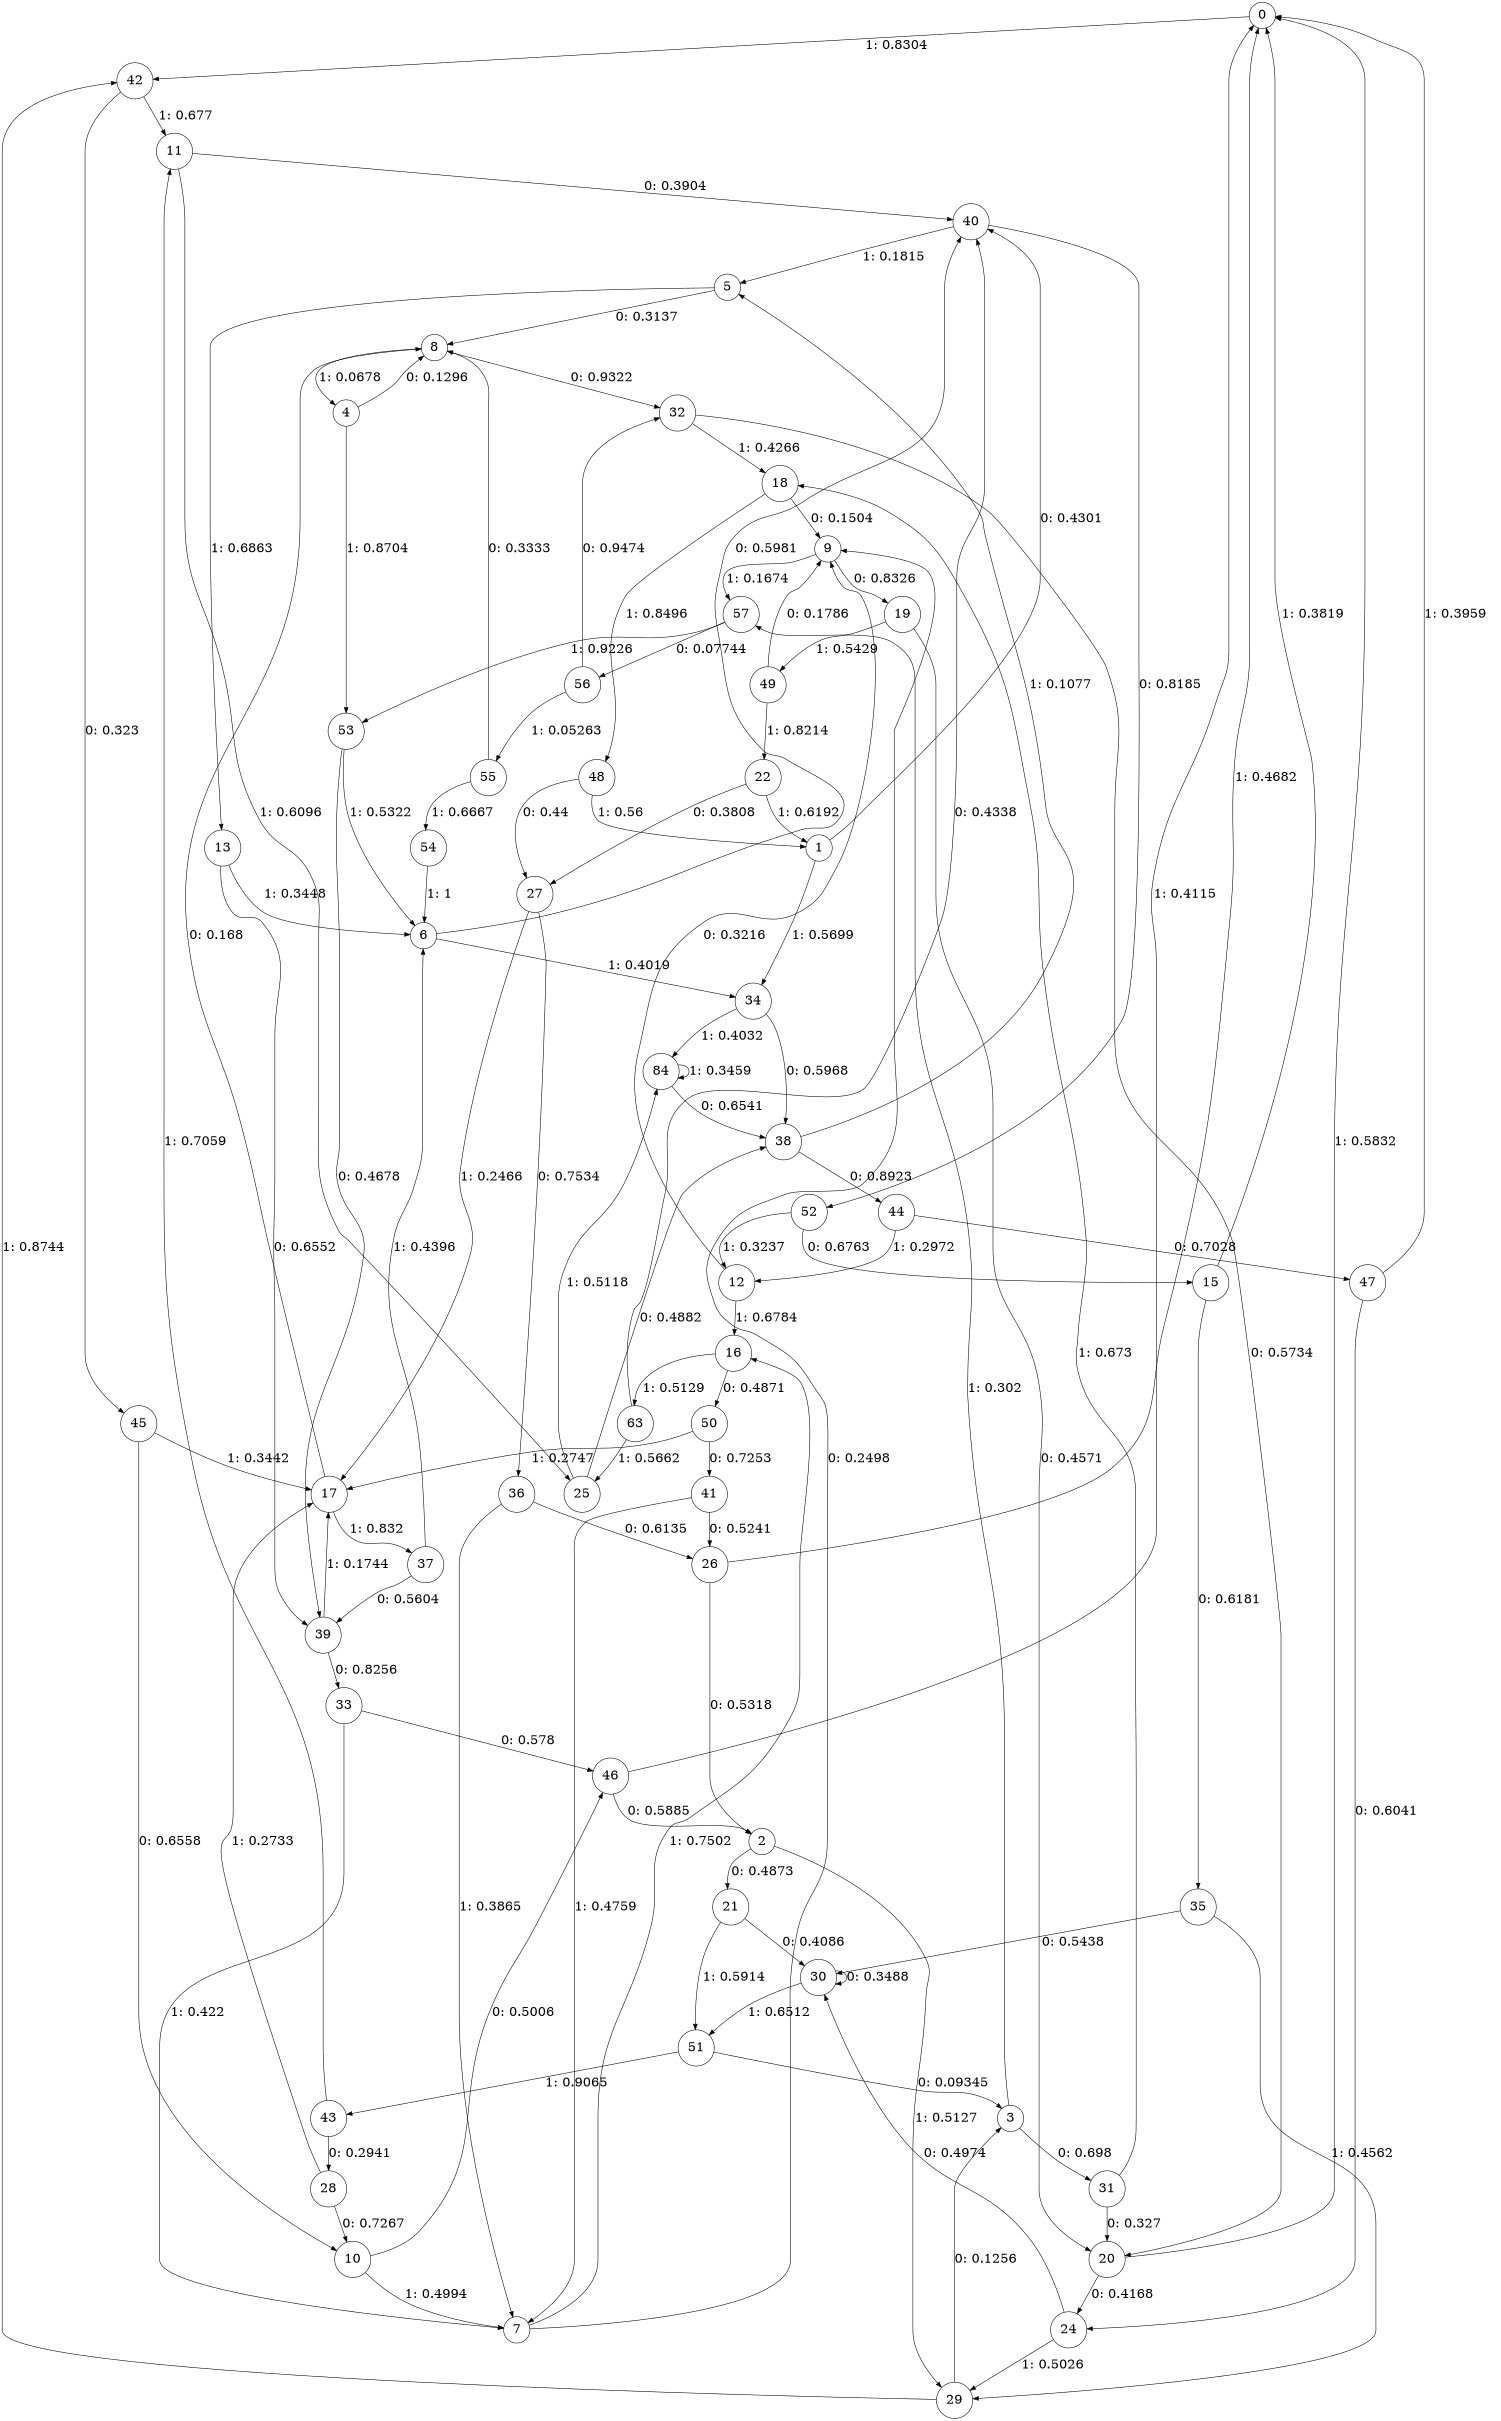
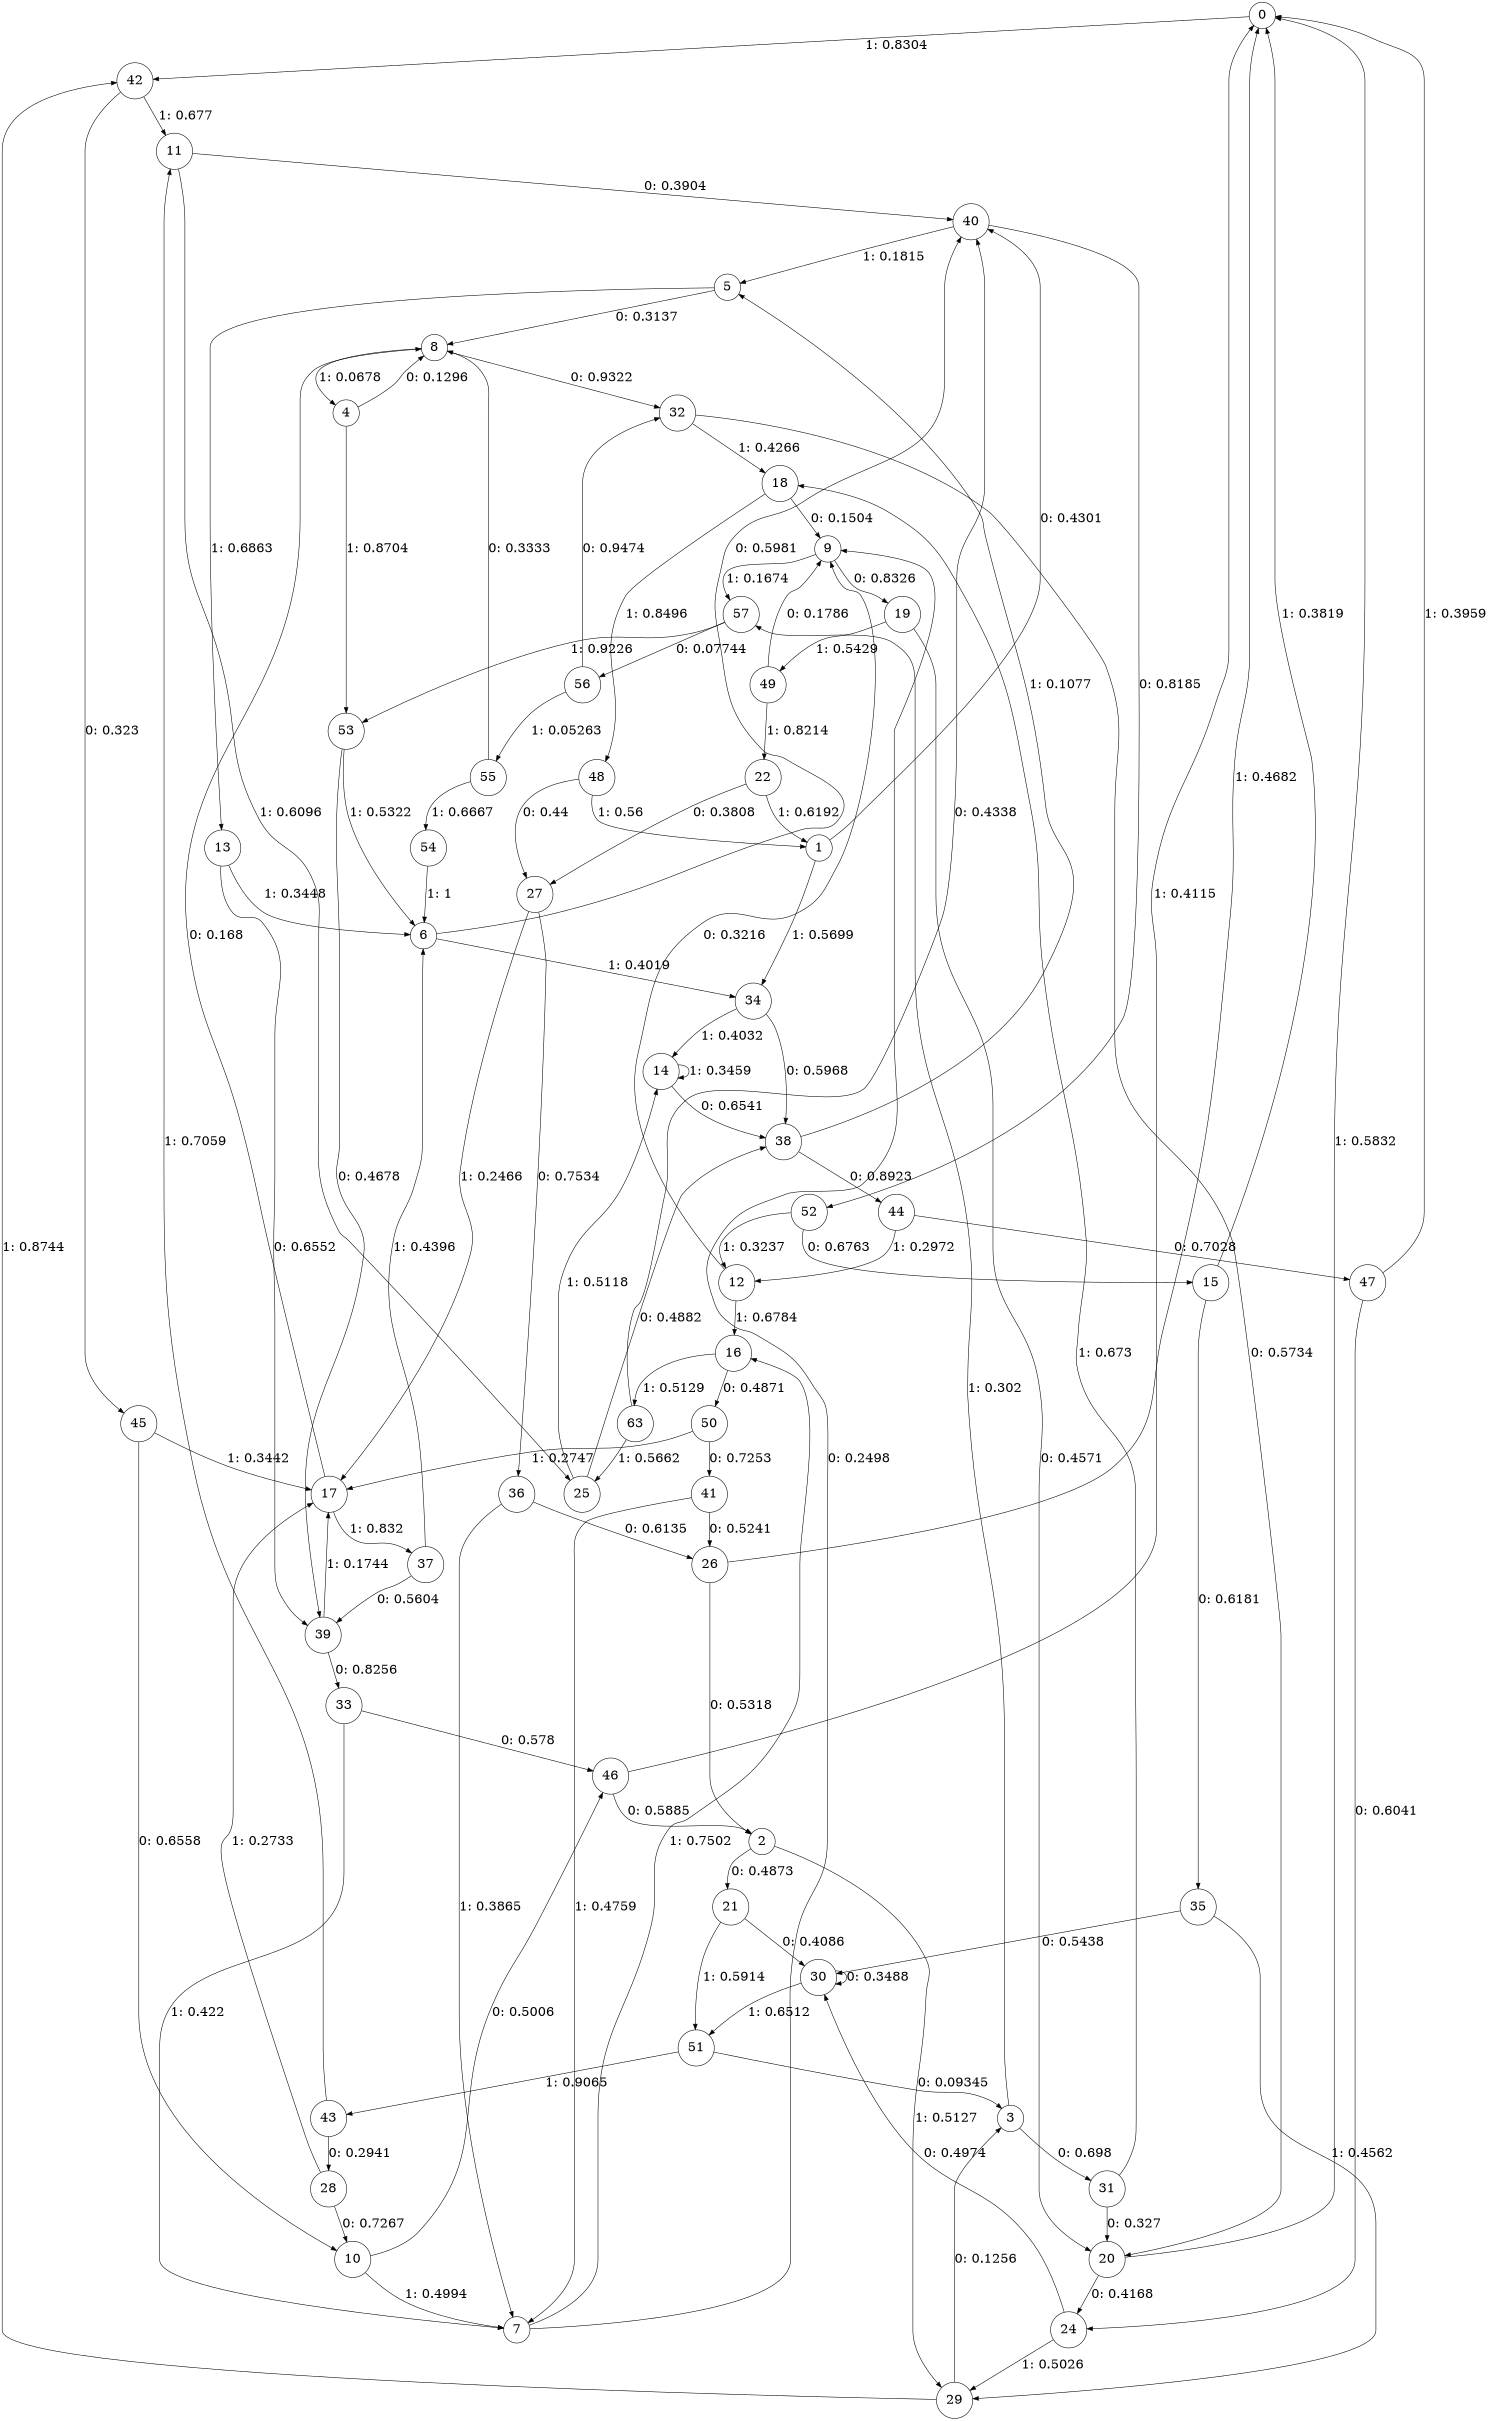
node "84": label "84" -> "14"
